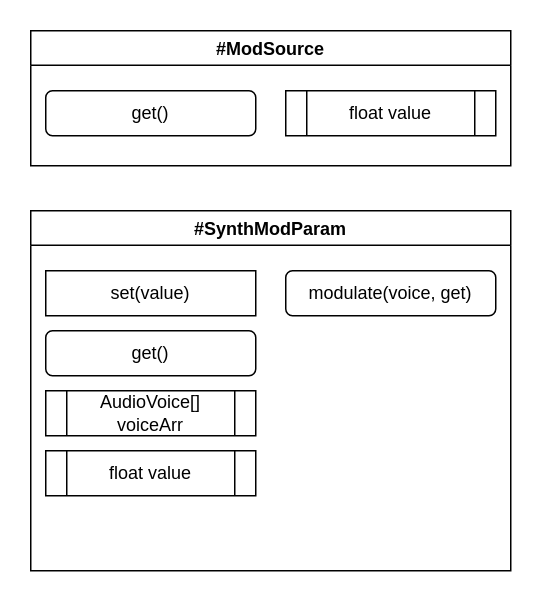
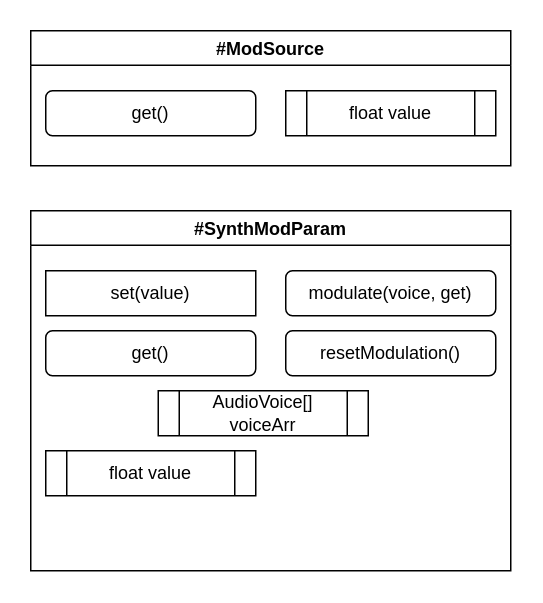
node "resetModulation()": added
node "AudioVoice[] voiceArr": moved (151, 413) -> (263, 413)
